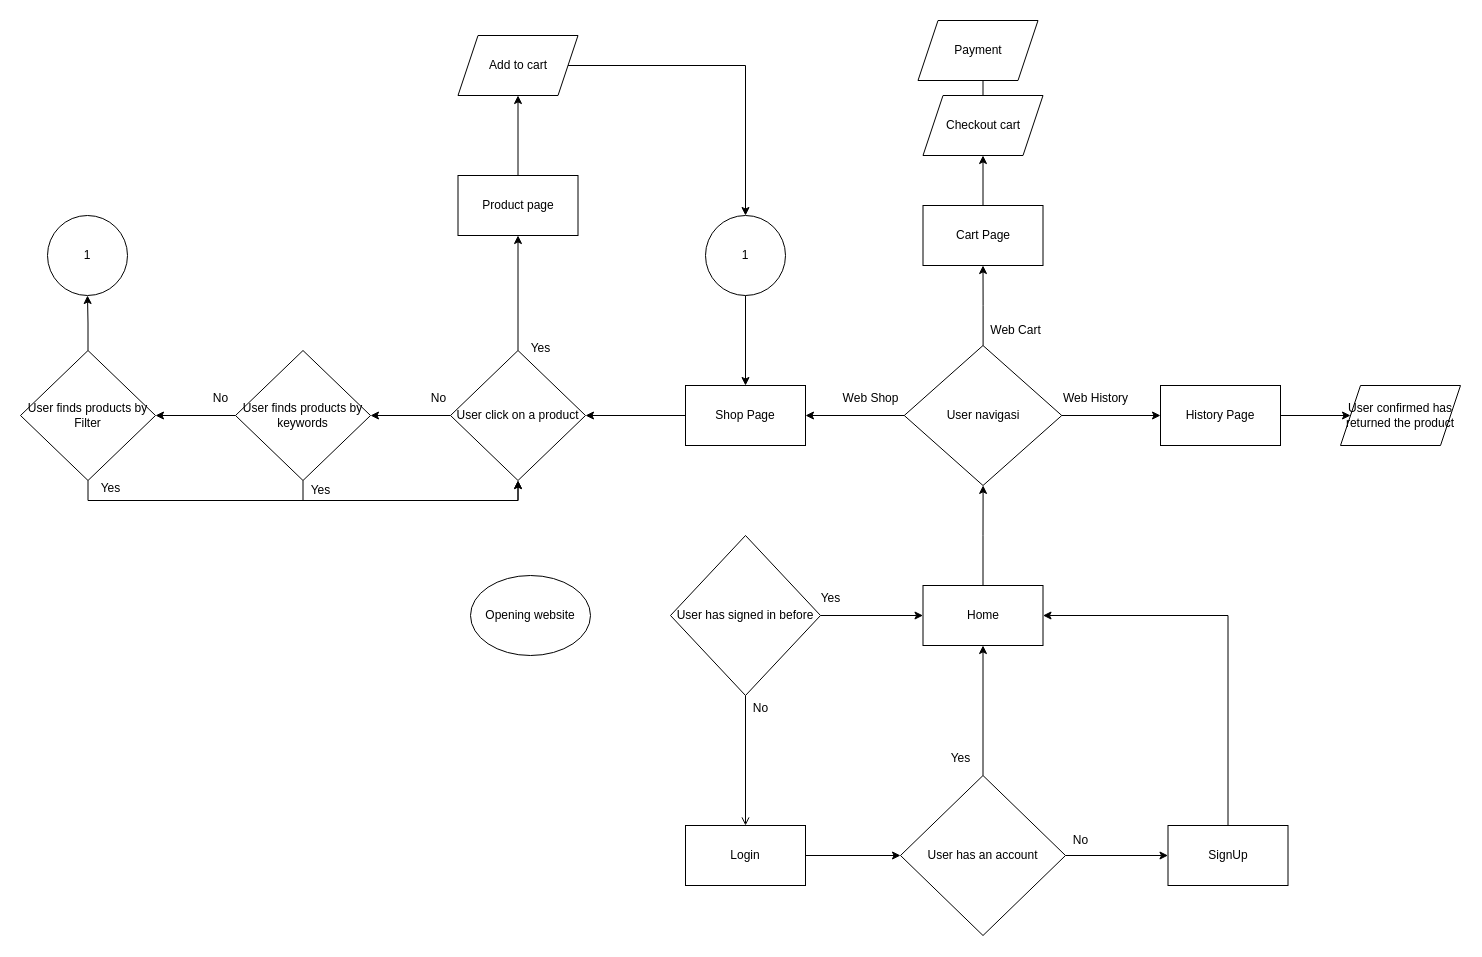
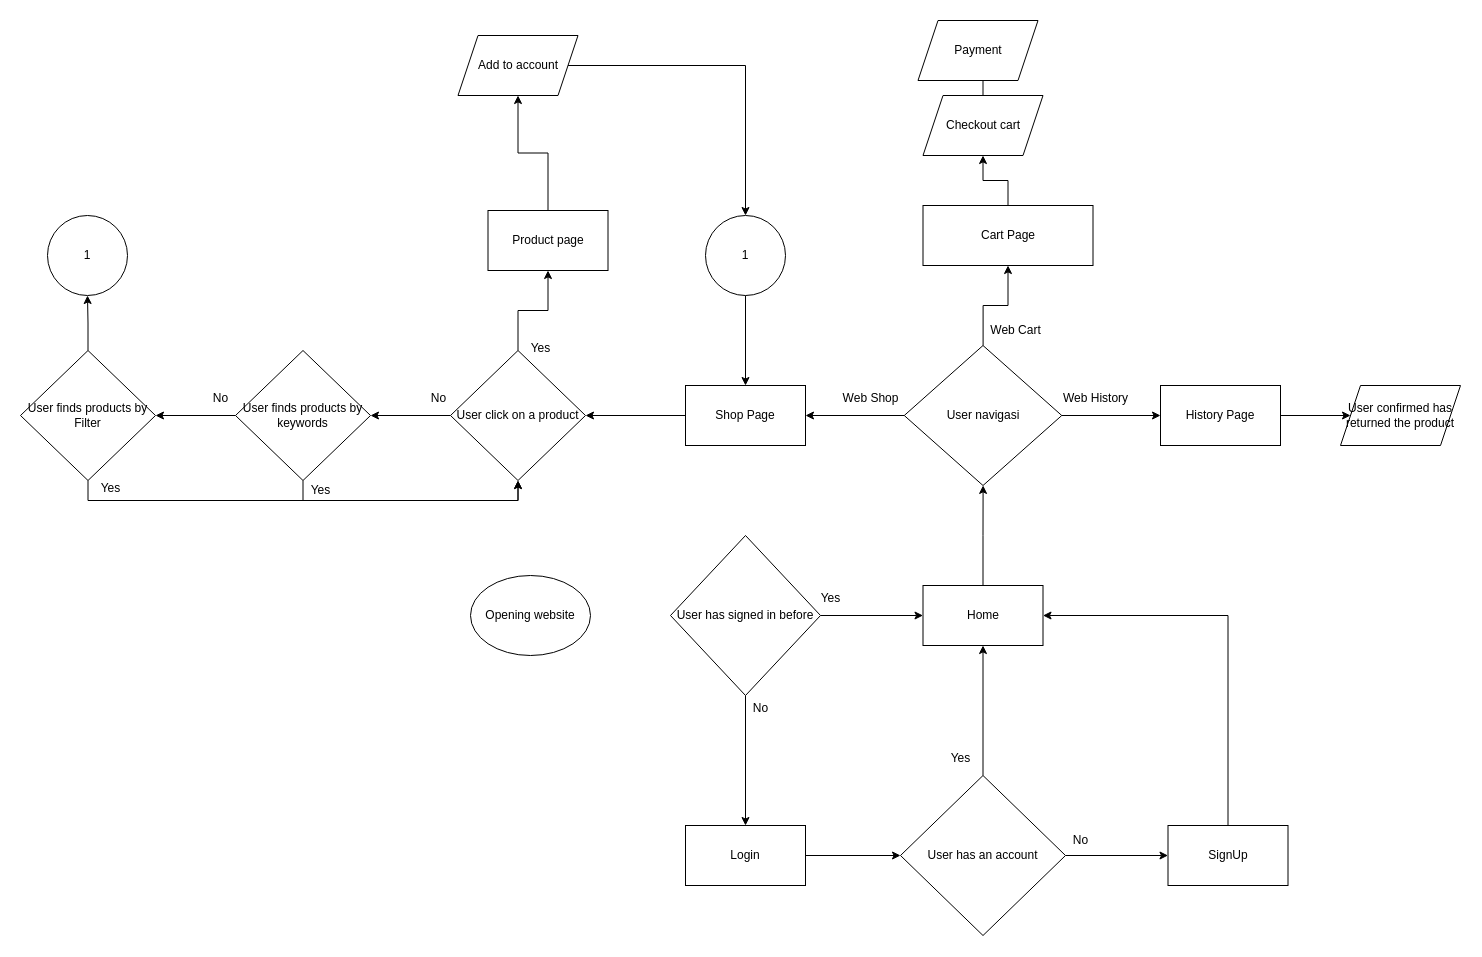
node "Add to cart": label "Add to cart" -> "Add to account"
node "Product page": moved (518, 206) -> (548, 241)
node "Cart Page": size 120x60 -> 170x60
edge "User has signed in before" -> "Login": arrowhead open -> classic
